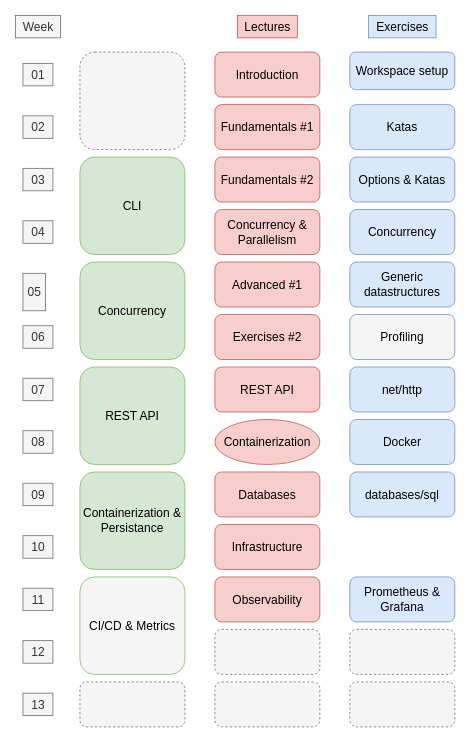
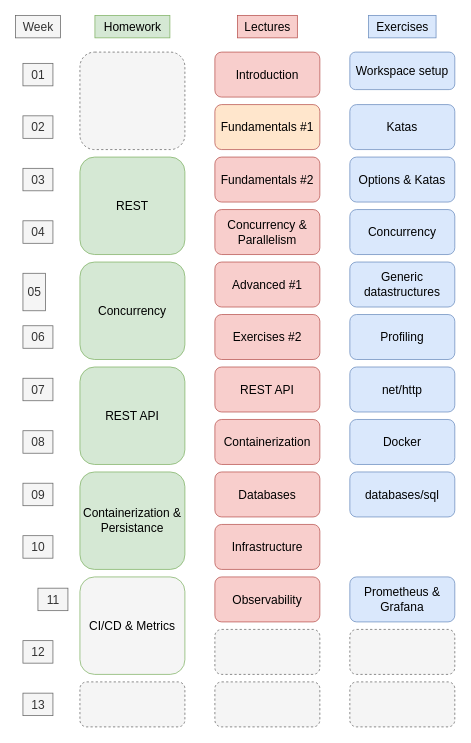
node "Homework": added
node "Fundamentals #1": fillcolor #f8cecc -> #ffe6cc
node "CLI": label "CLI" -> "REST"
node "Profiling": fillcolor #f5f5f5 -> #dae8fc
node "Containerization": shape ellipse -> rounded rectangle
node "11": moved (38, 600) -> (53, 600)
